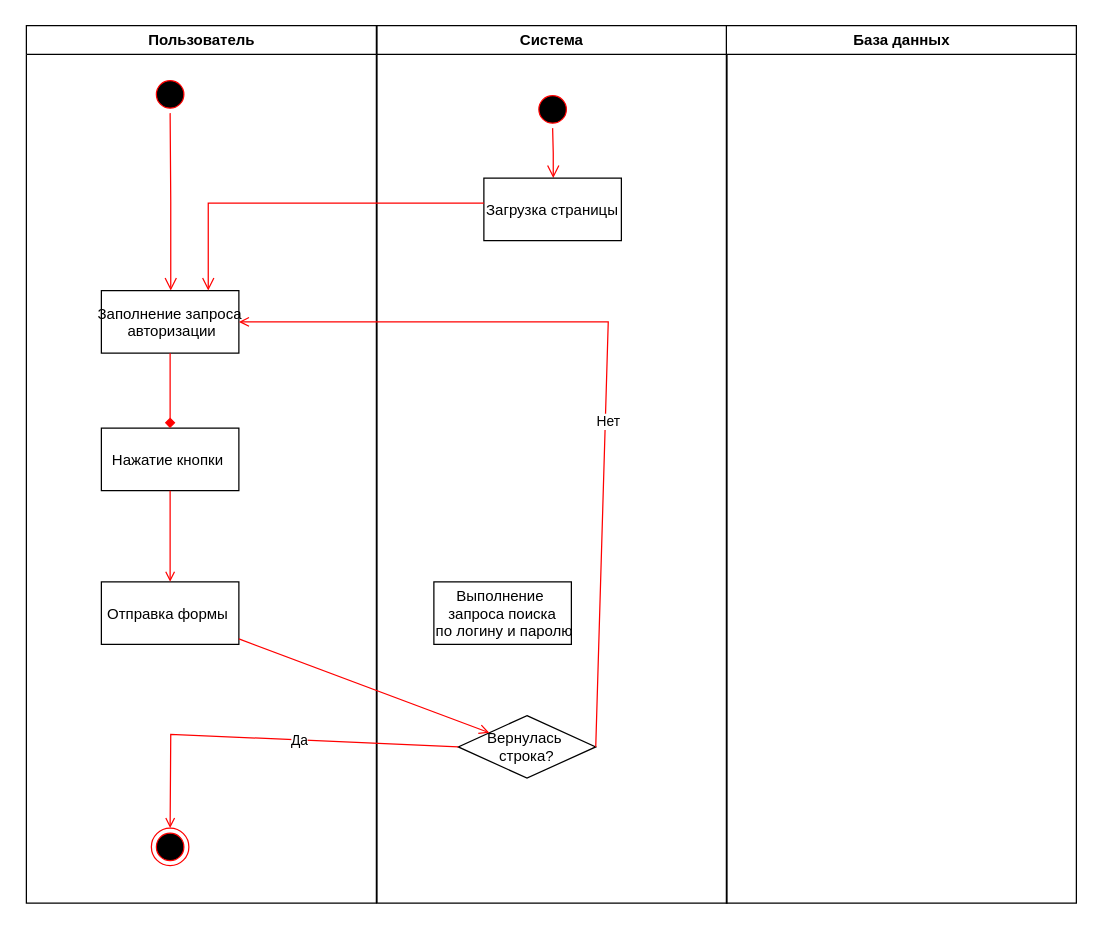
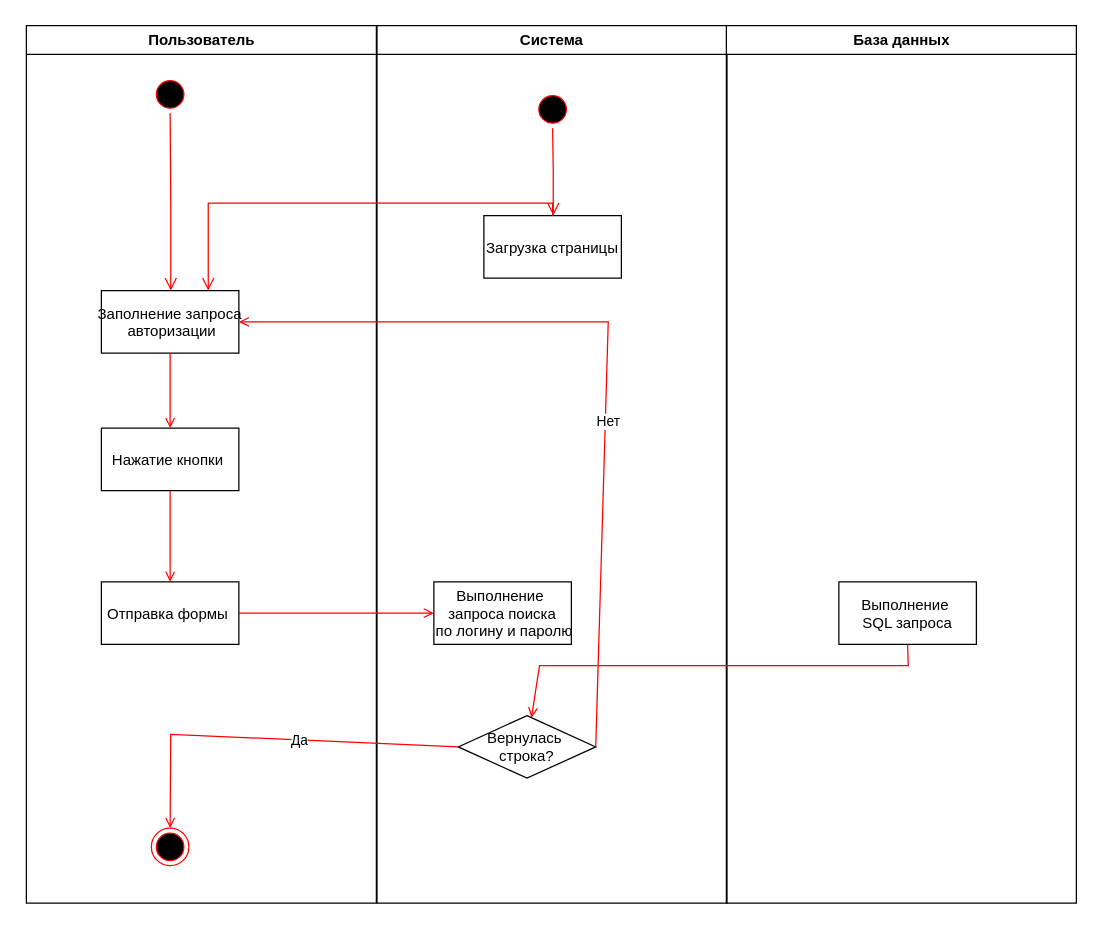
node "Загрузка страницы": moved (553, 209) -> (553, 247)
edge "Заполнение запроса авторизации" -> "Нажатие кнопки": arrowhead diamond -> open
node "Выполнение SQL запроса": added
edge "Выполнение SQL запроса" -> "Вернулась строка?": added
edge "Отправка формы" -> "Вернулась строка?": now "Отправка формы" -> "Выполнение запроса поиска по логину и паролю"
